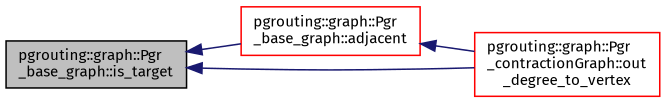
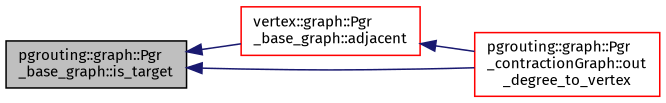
node "pgrouting::graph::Pgr _base_graph::adjacent": label "pgrouting::graph::Pgr _base_graph::adjacent" -> "vertex::graph::Pgr _base_graph::adjacent"
